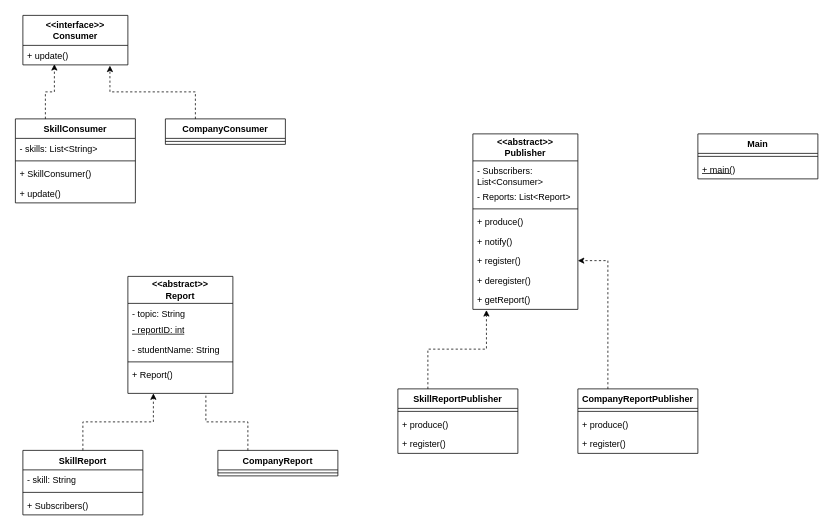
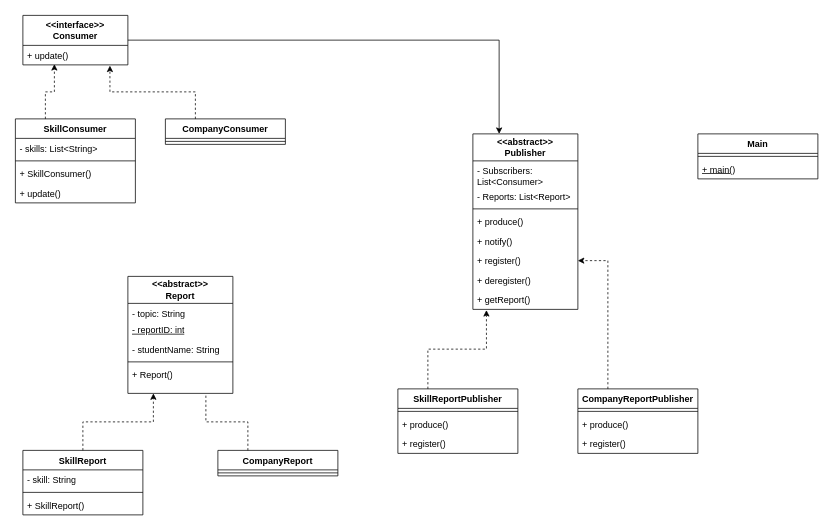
edge "<<interface>> Consumer" -> "<<abstract>> Publisher": added
node "+ Subscribers()": label "+ Subscribers()" -> "+ SkillReport()"
